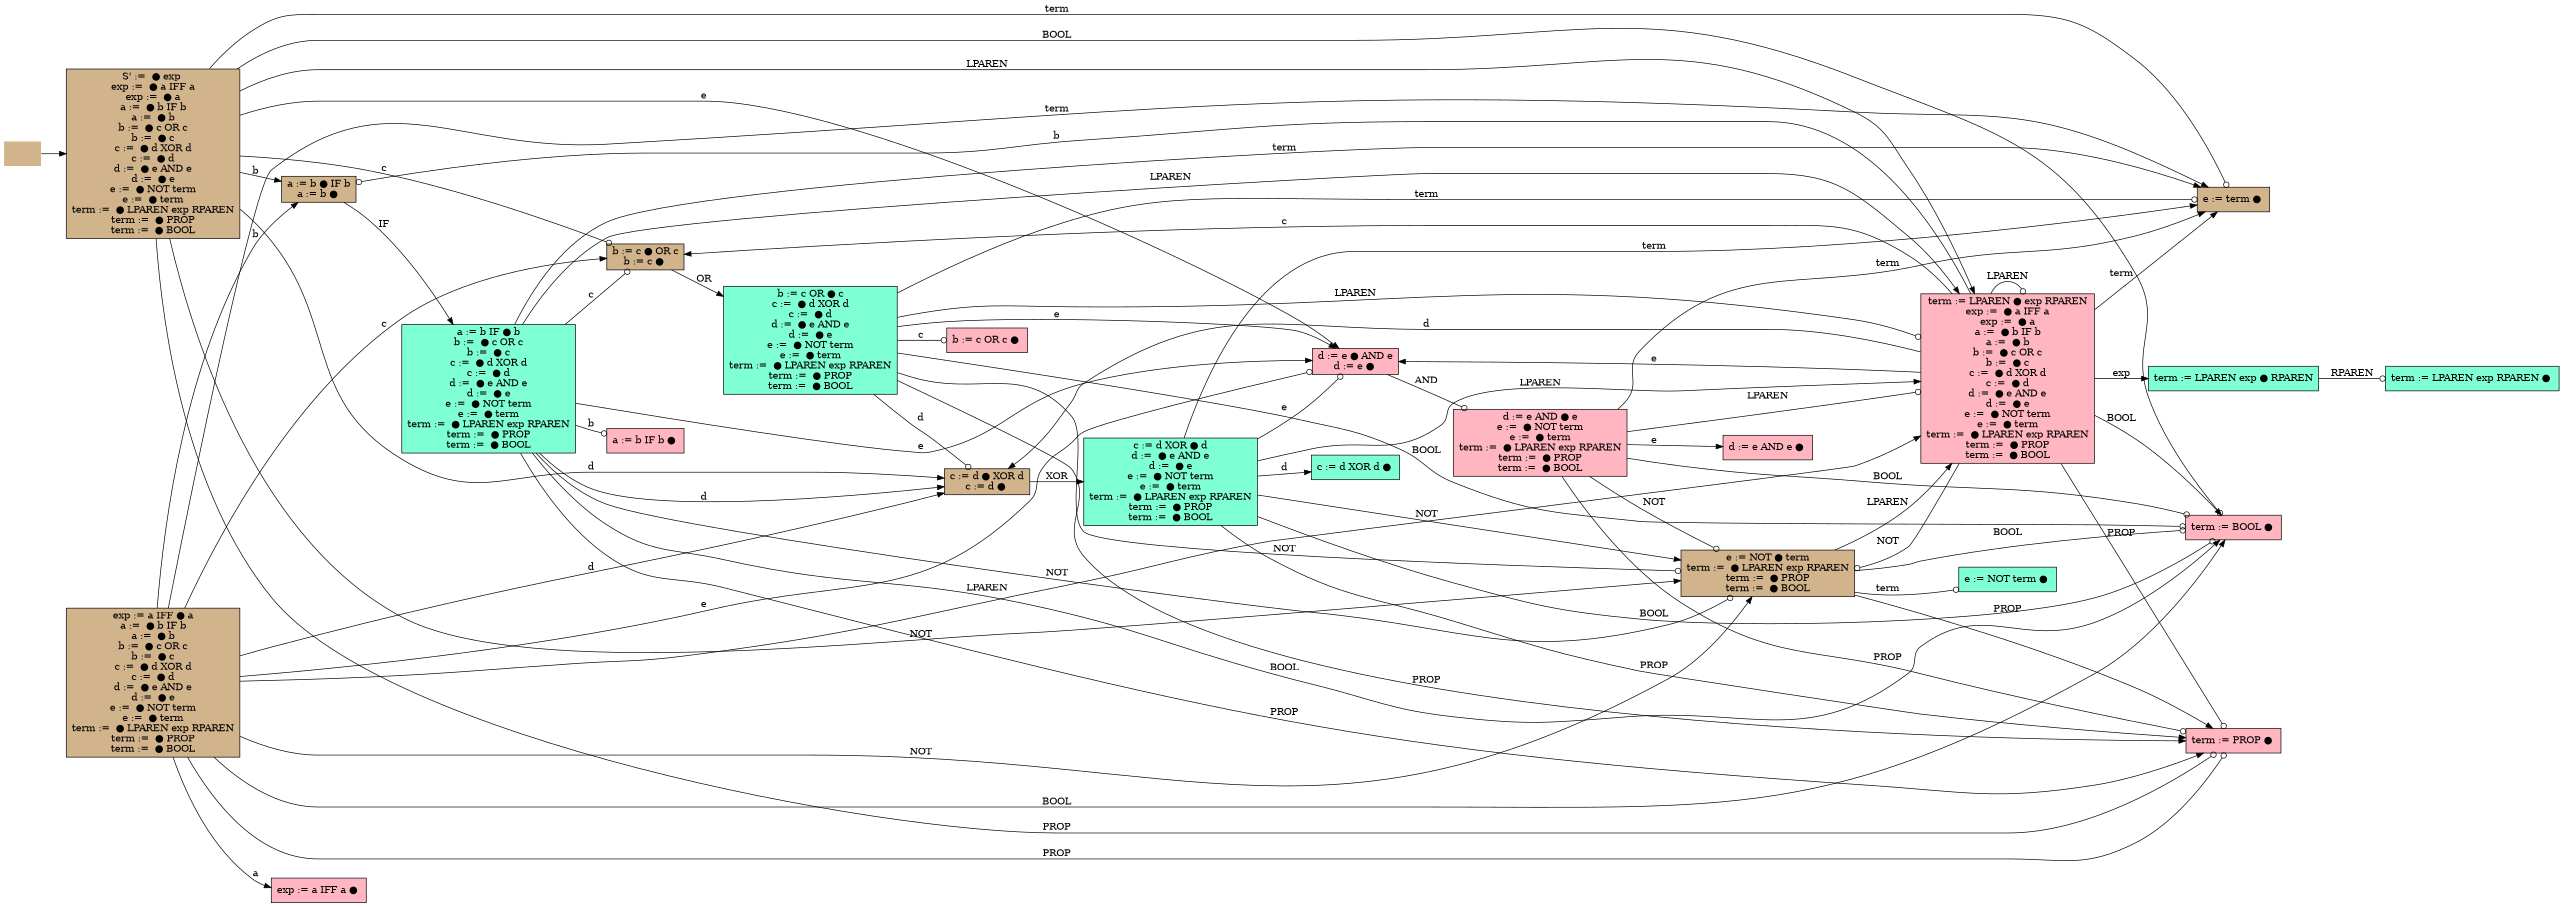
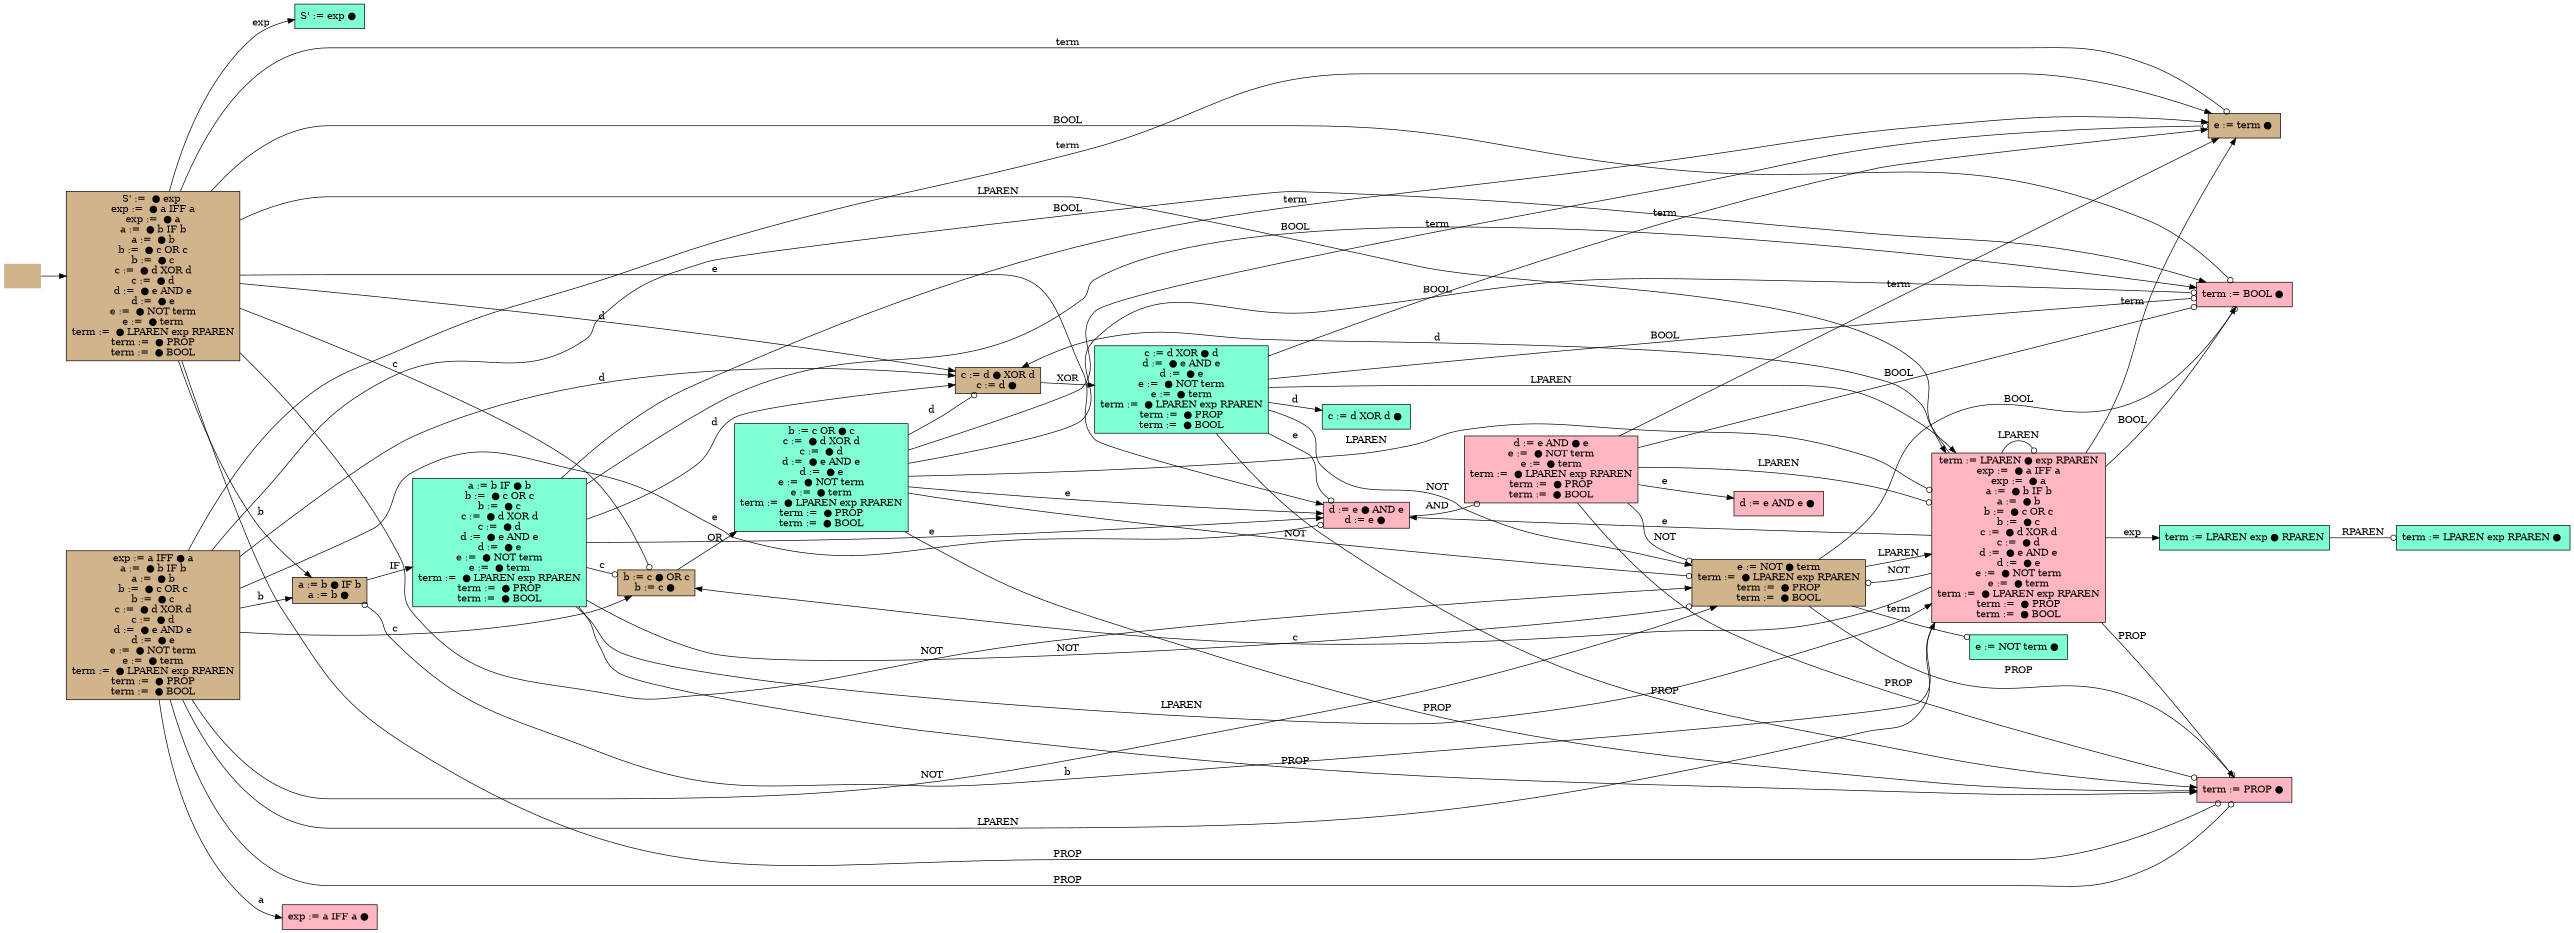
node "S' := exp ●": added
node "b := c OR c ●": removed
node "a := b IF b ●": removed
